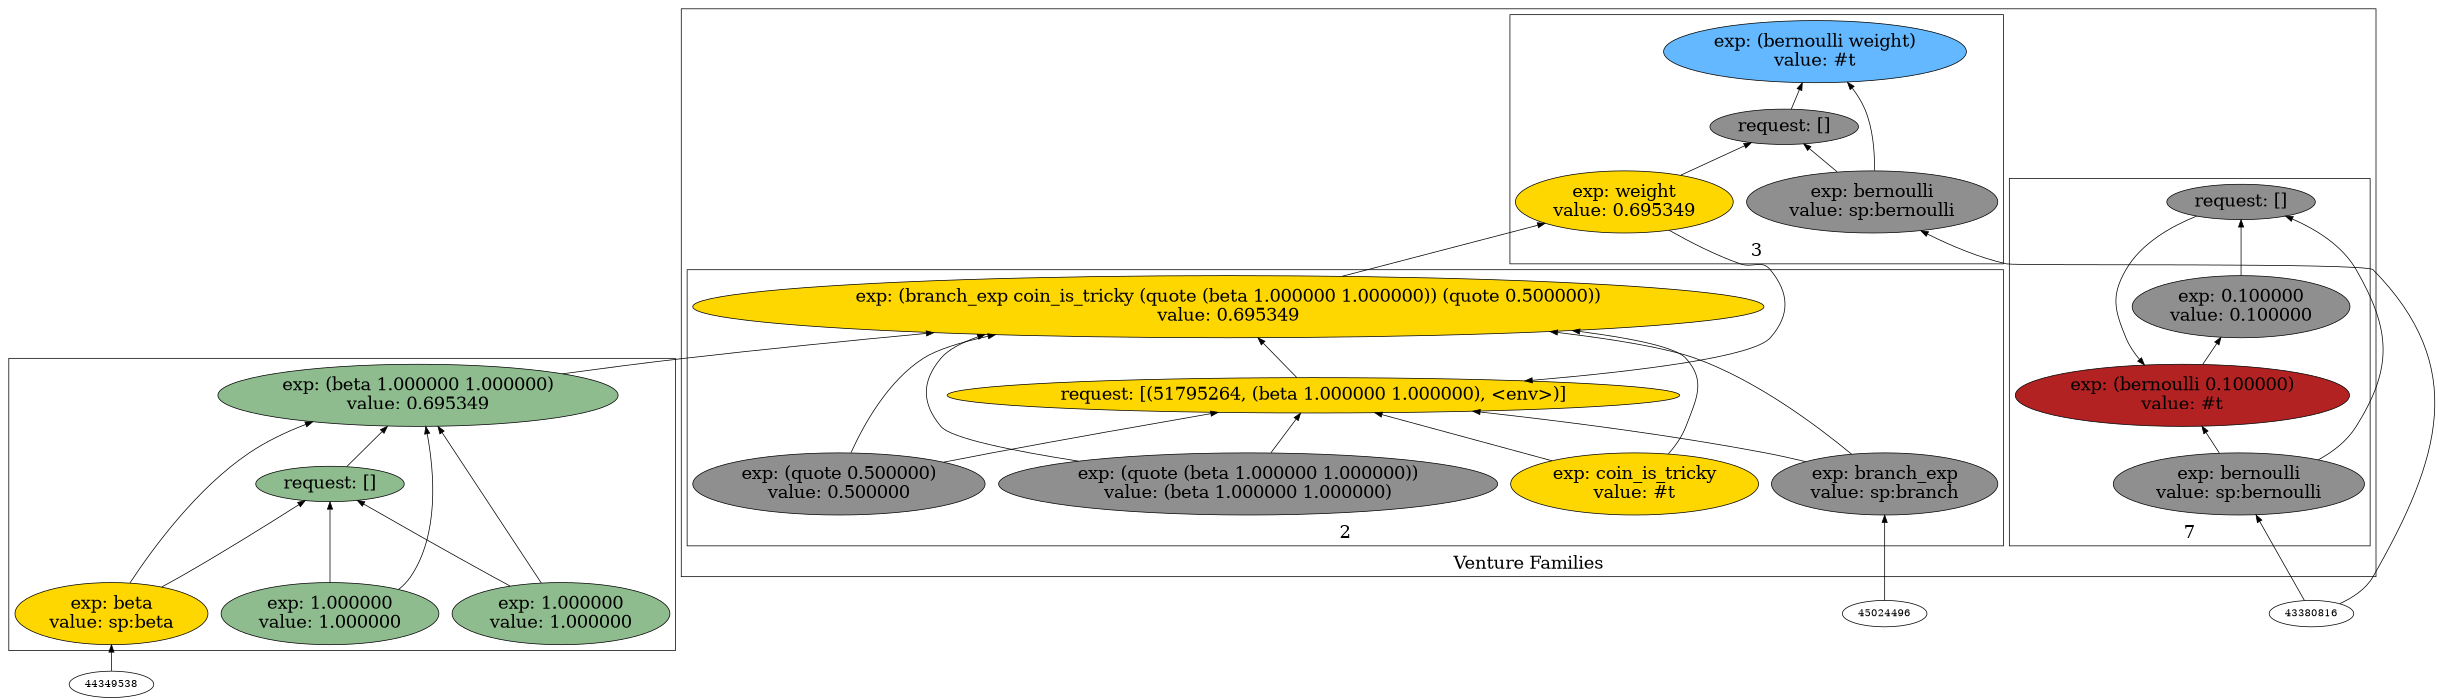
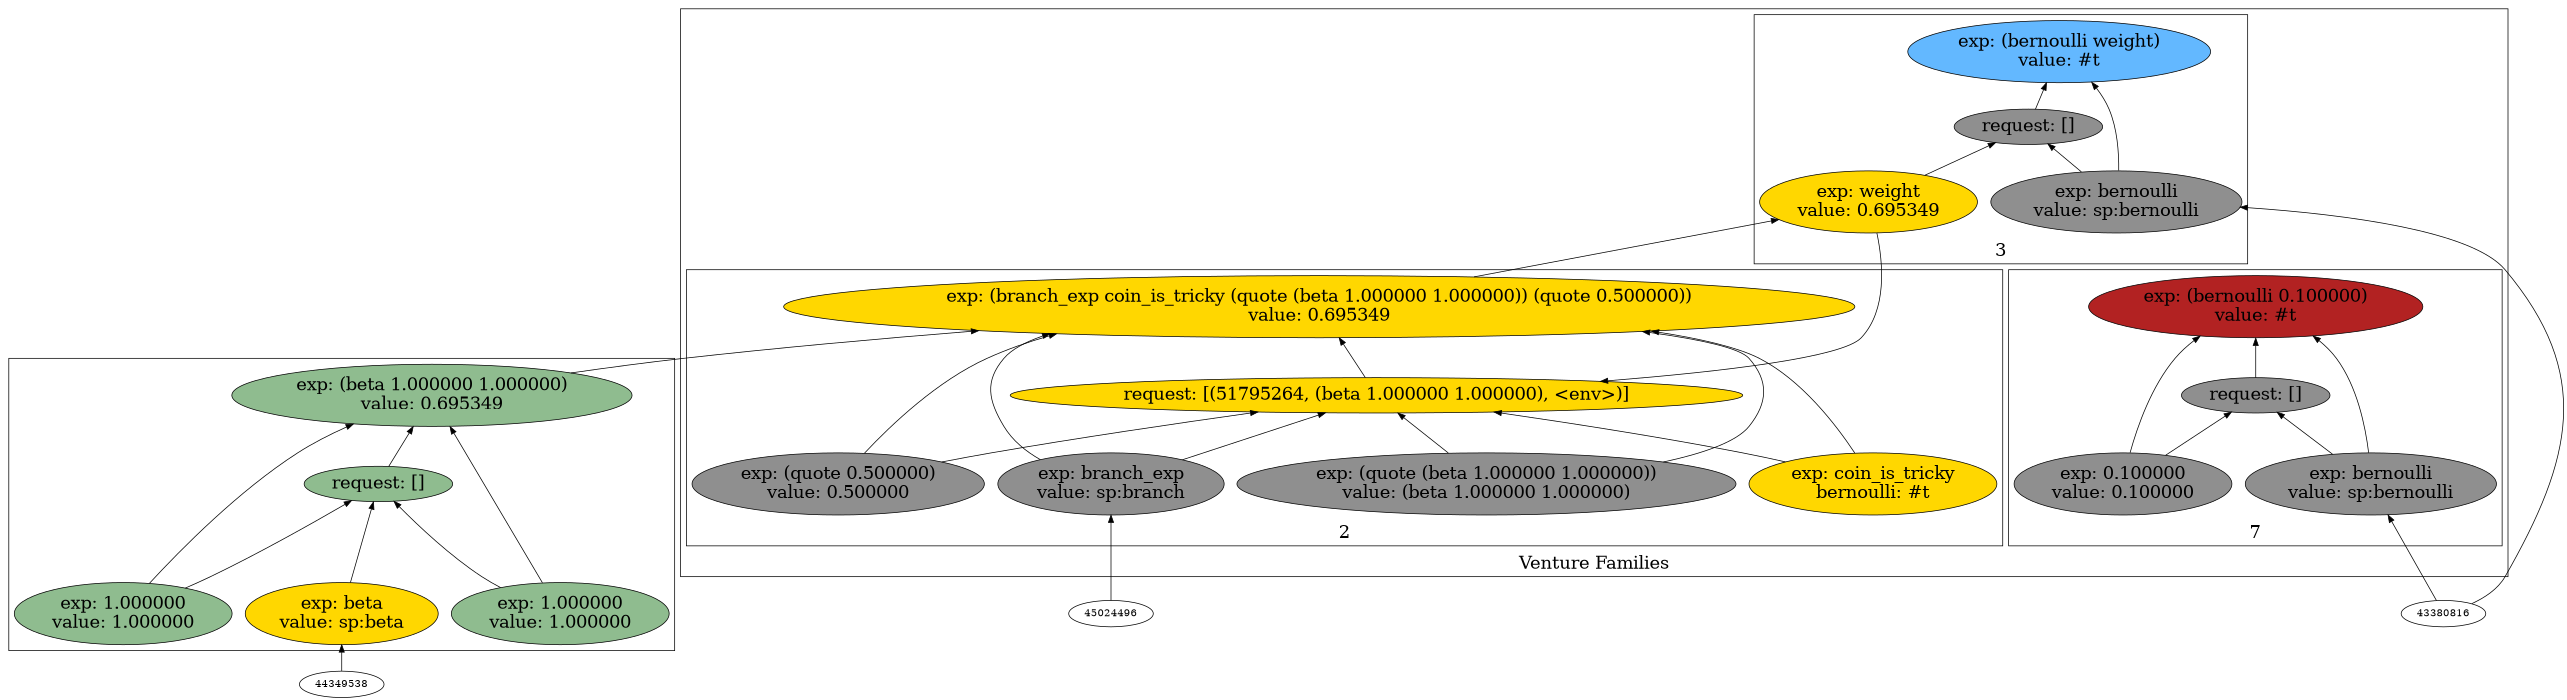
edge "exp: (bernoulli 0.100000) value: #t" -> "exp: 0.100000 value: 0.100000": reversed
node "exp: coin_is_tricky value: #t": label "exp: coin_is_tricky value: #t" -> "exp: coin_is_tricky bernoulli: #t"
edge "exp: beta value: sp:beta" -> "exp: (beta 1.000000 1.000000) value: 0.695349": removed
